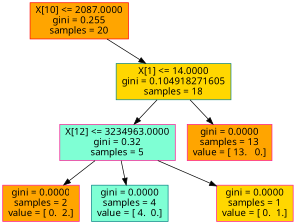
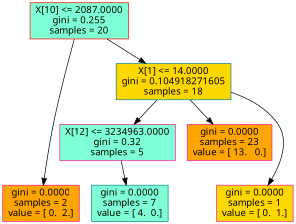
node "X[10] <= 2087.0000 gini = 0.255 samples = 20": fillcolor orange -> aquamarine
node "gini = 0.0000 samples = 13 value = [ 13.   0.]": label "gini = 0.0000 samples = 13 value = [ 13.   0.]" -> "gini = 0.0000 samples = 23 value = [ 13.   0.]"
edge "X[12] <= 3234963.0000 gini = 0.32 samples = 5" -> "gini = 0.0000 samples = 2 value = [ 0.  2.]": now "X[10] <= 2087.0000 gini = 0.255 samples = 20" -> "gini = 0.0000 samples = 2 value = [ 0.  2.]"
edge "X[12] <= 3234963.0000 gini = 0.32 samples = 5" -> "gini = 0.0000 samples = 1 value = [ 0.  1.]": now "X[1] <= 14.0000 gini = 0.104918271605 samples = 18" -> "gini = 0.0000 samples = 1 value = [ 0.  1.]"
node "gini = 0.0000 samples = 4 value = [ 4.  0.]": label "gini = 0.0000 samples = 4 value = [ 4.  0.]" -> "gini = 0.0000 samples = 7 value = [ 4.  0.]"
